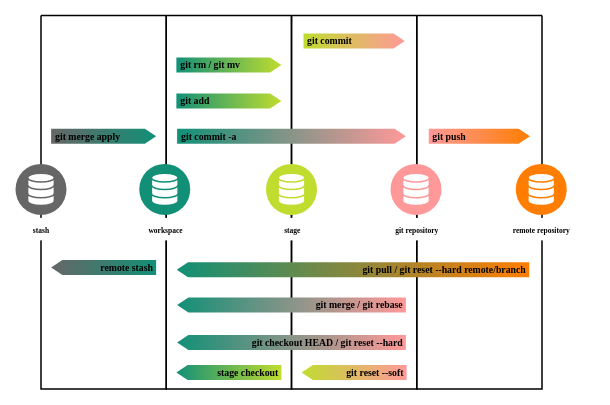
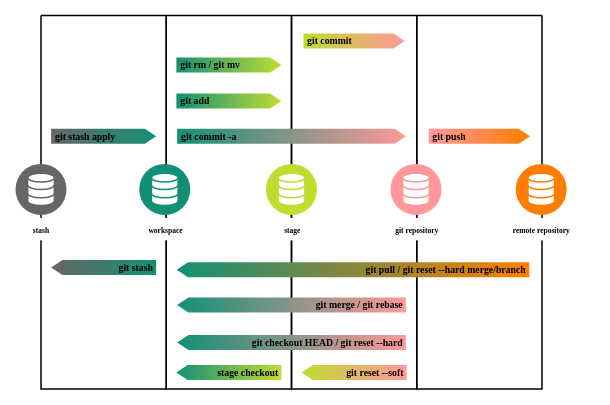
node "git merge apply": label "git merge apply" -> "git stash apply"
node "remote stash": label "remote stash" -> "git stash"
node "git pull / git reset --hard remote/branch": label "git pull / git reset --hard remote/branch" -> "git pull / git reset --hard merge/branch"
